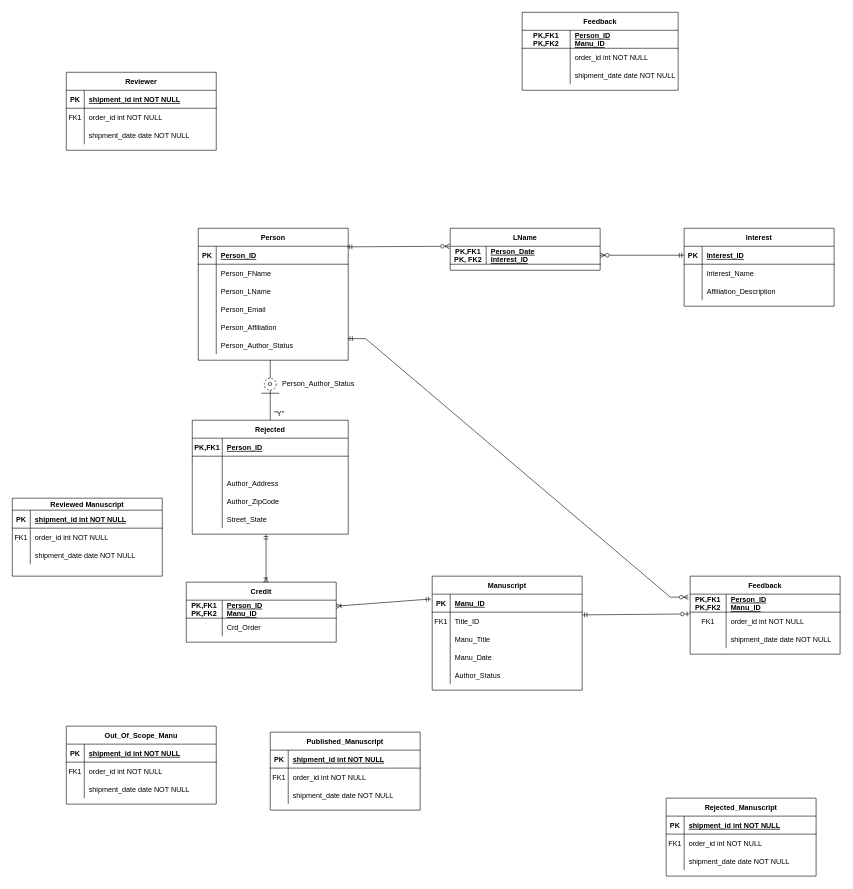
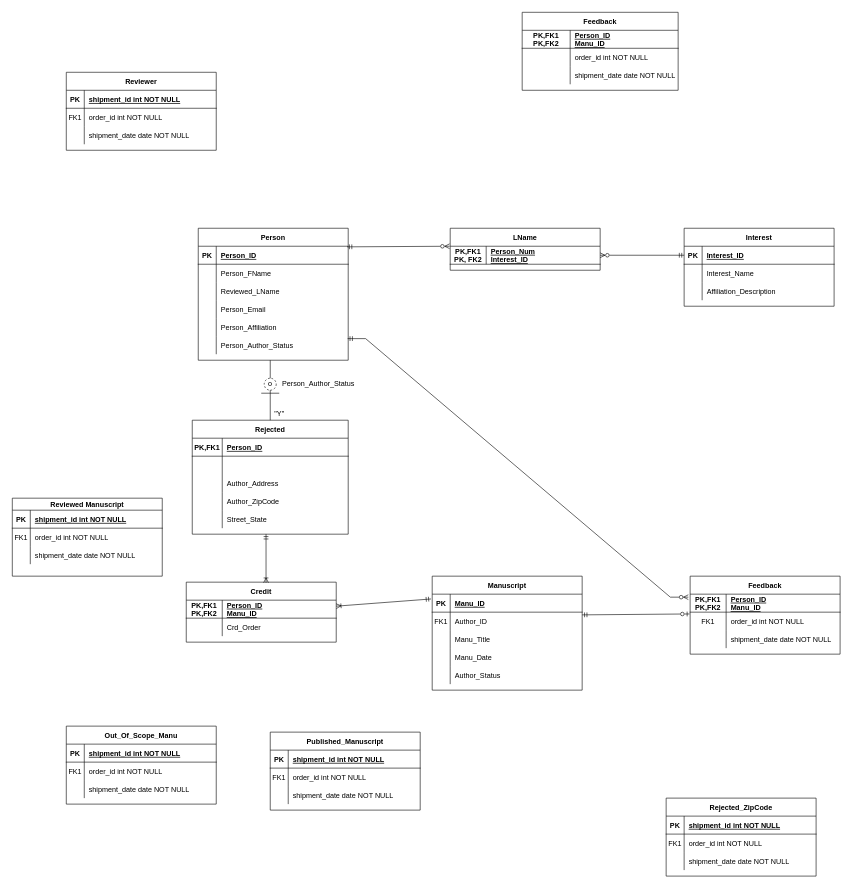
node "Person_Date Interest_ID": label "Person_Date Interest_ID" -> "Person_Num Interest_ID"
node "Person_LName": label "Person_LName" -> "Reviewed_LName"
node "Title_ID": label "Title_ID" -> "Author_ID"
node "Rejected_Manuscript": label "Rejected_Manuscript" -> "Rejected_ZipCode"
